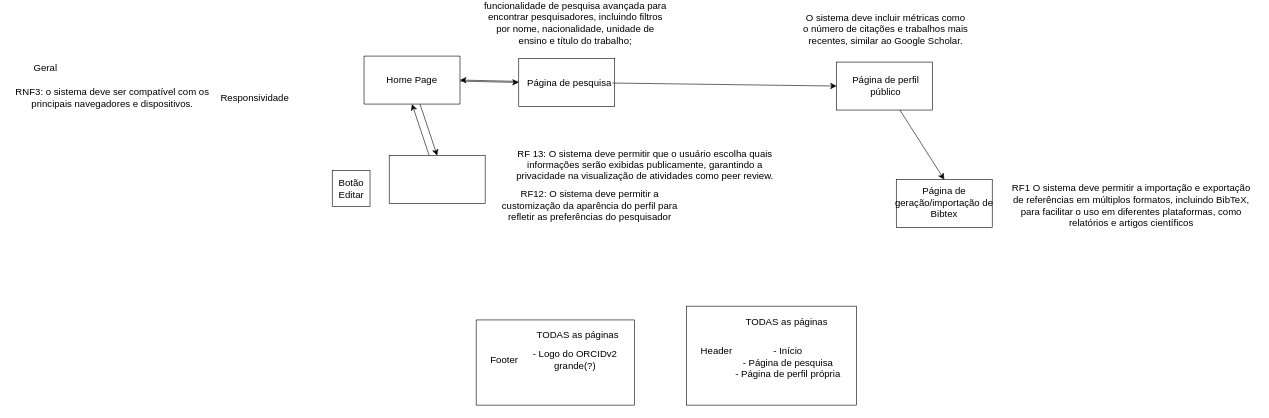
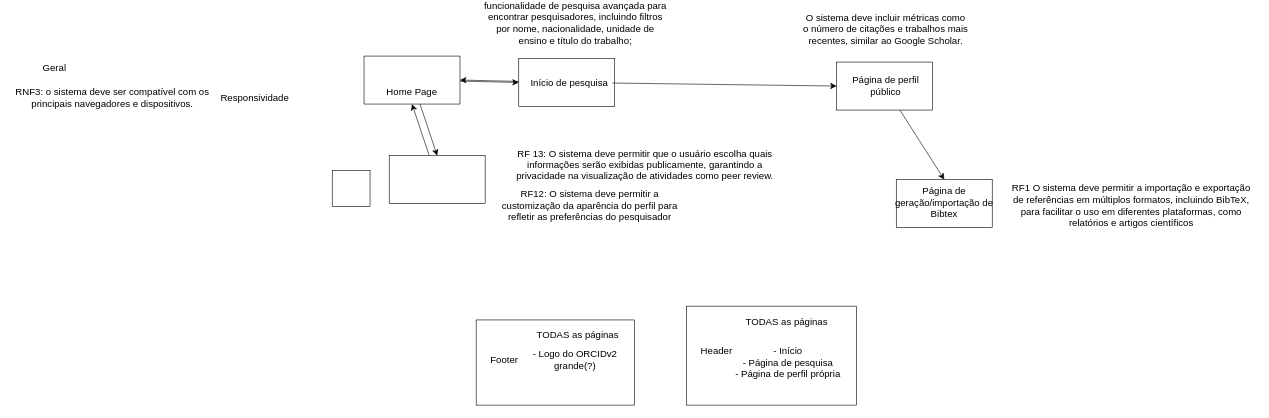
node "Geral": moved (45, 68) -> (54, 68)
node "Home Page": moved (412, 80) -> (412, 92)
node "Página de pesquisa": label "Página de pesquisa" -> "Início de pesquisa"
node "Botão Editar": removed
